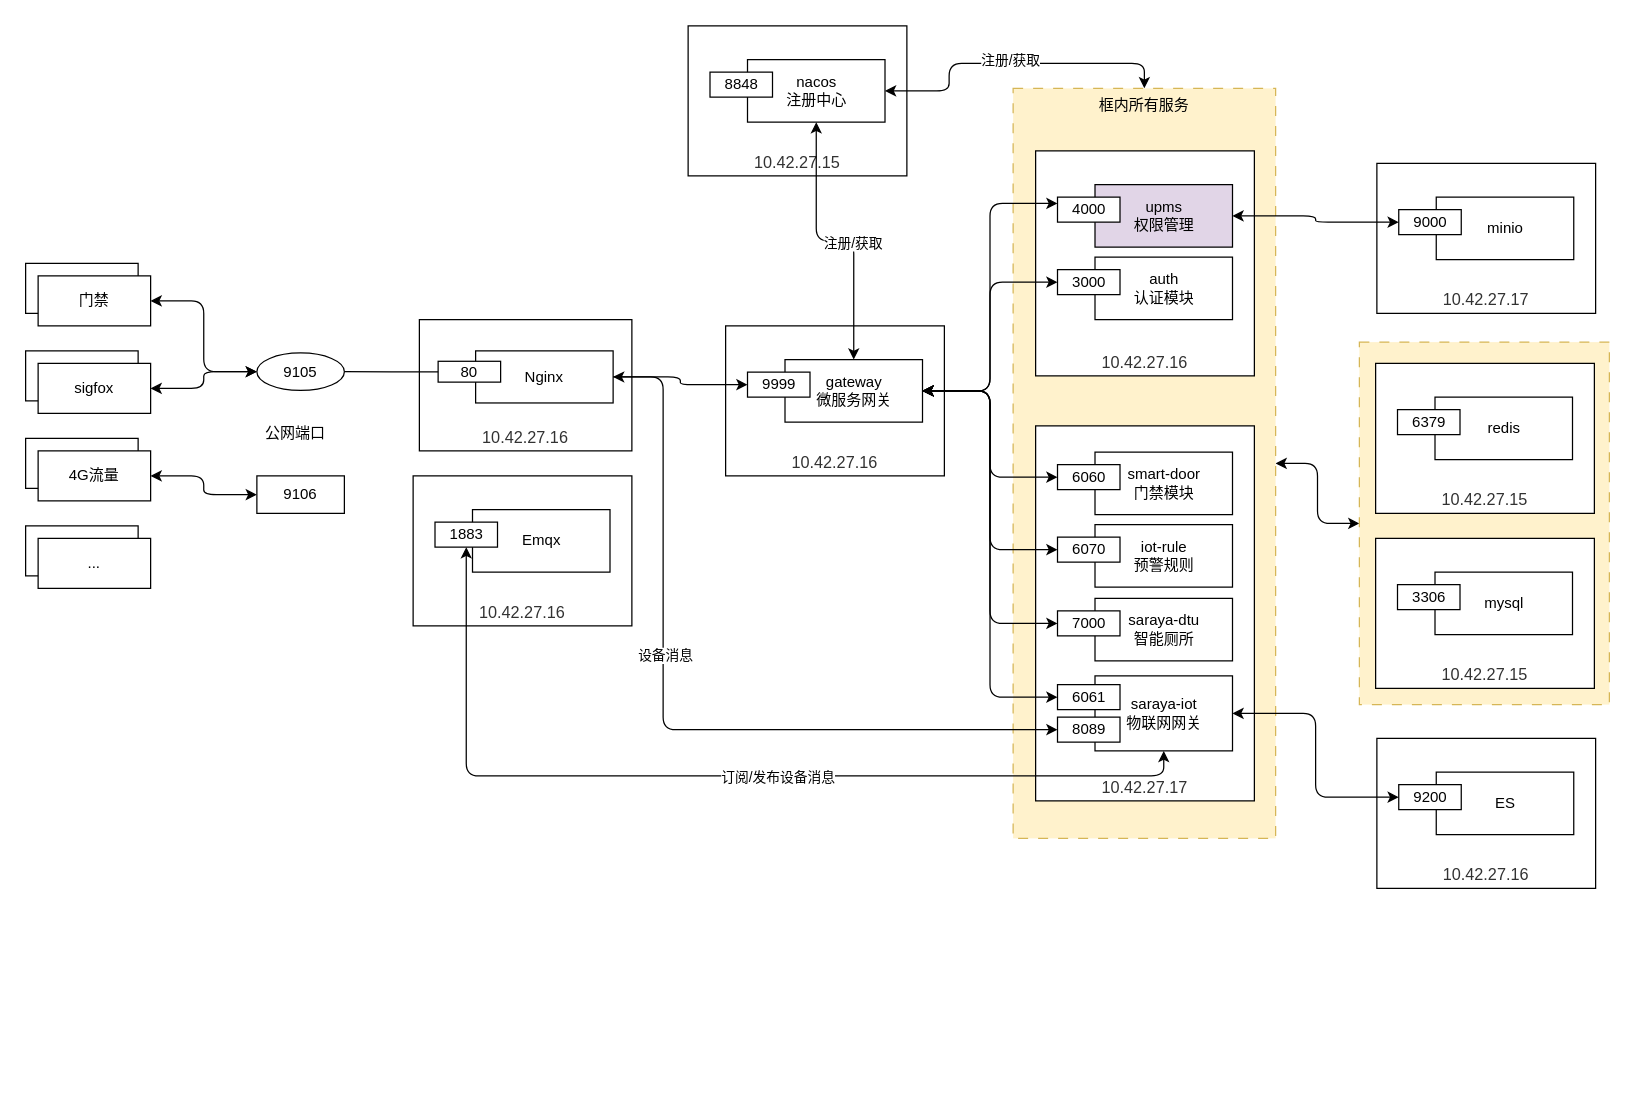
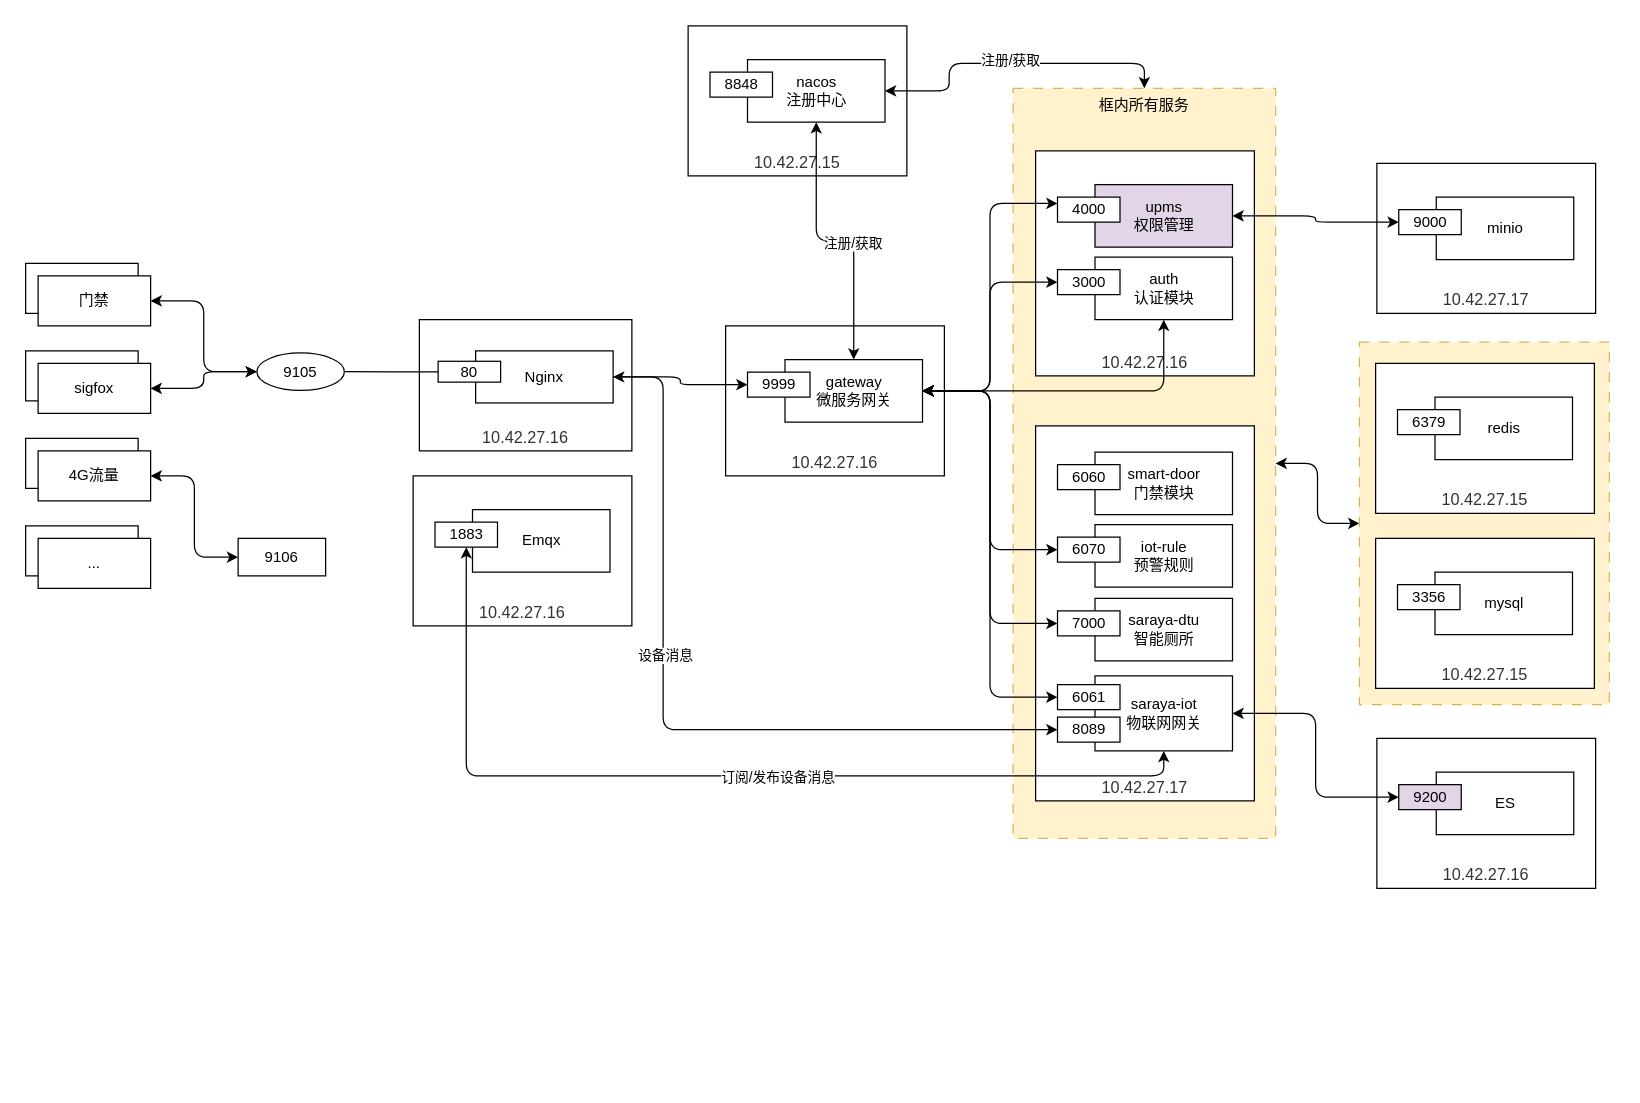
node "公网端口": removed
edge "gateway 微服务网关" -- "6060": now "gateway 微服务网关" -- "auth 认证模块"
node "9106": moved (301, 494) -> (282, 557)
node "3306": label "3306" -> "3356"
node "9200": fillcolor #ffffff -> #e1d5e7
